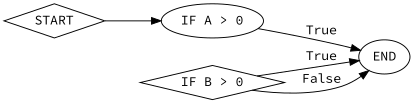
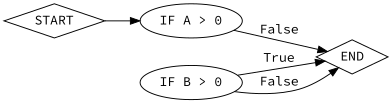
edge "IF A > 0" -> "END": label "True" -> "False"
node "END": shape ellipse -> diamond
node "IF B > 0": shape diamond -> ellipse
